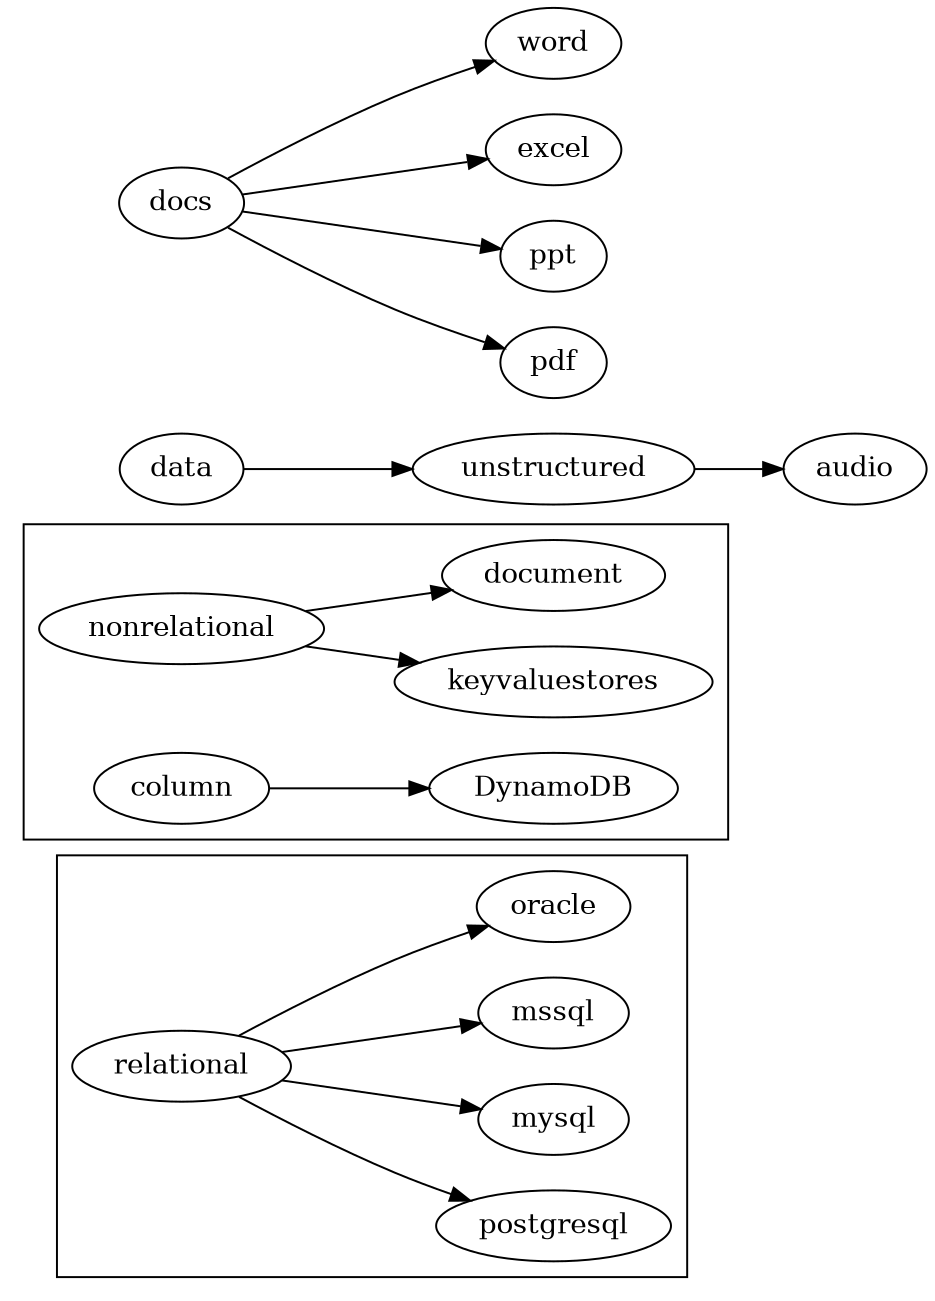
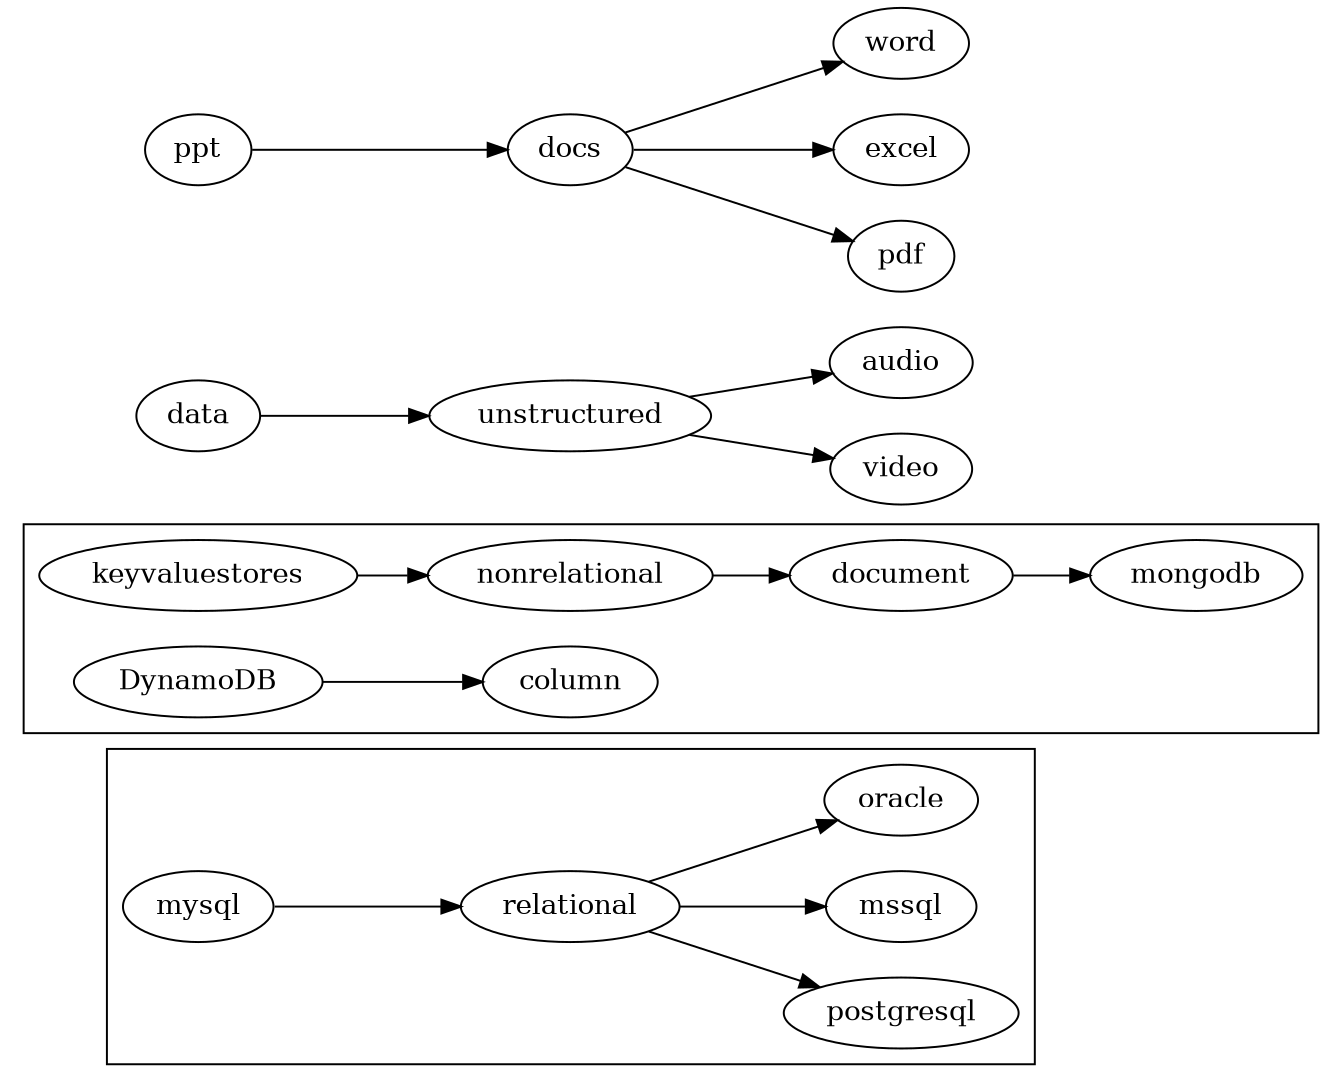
edge "docs" -> "ppt": reversed
node "video": added
node "mongodb": added
edge "nonrelational" -> "keyvaluestores": reversed
edge "column" -> "DynamoDB": reversed
edge "relational" -> "mysql": reversed
